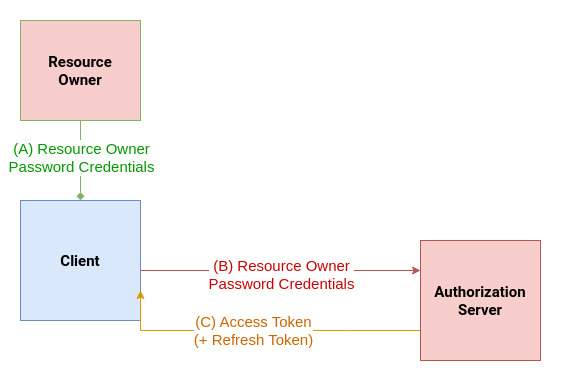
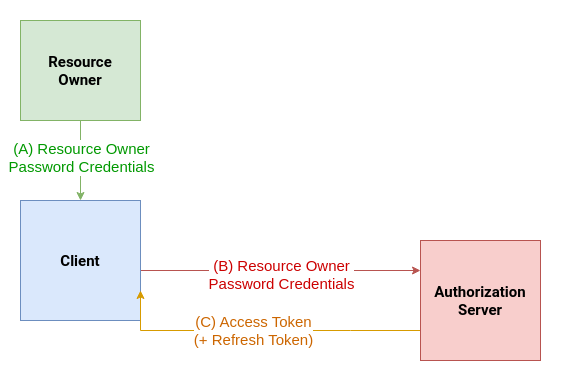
node "ResourceOwner": fillcolor #f8cecc -> #d5e8d4
edge "ResourceOwner" -> "Client": arrowhead diamond -> classic
